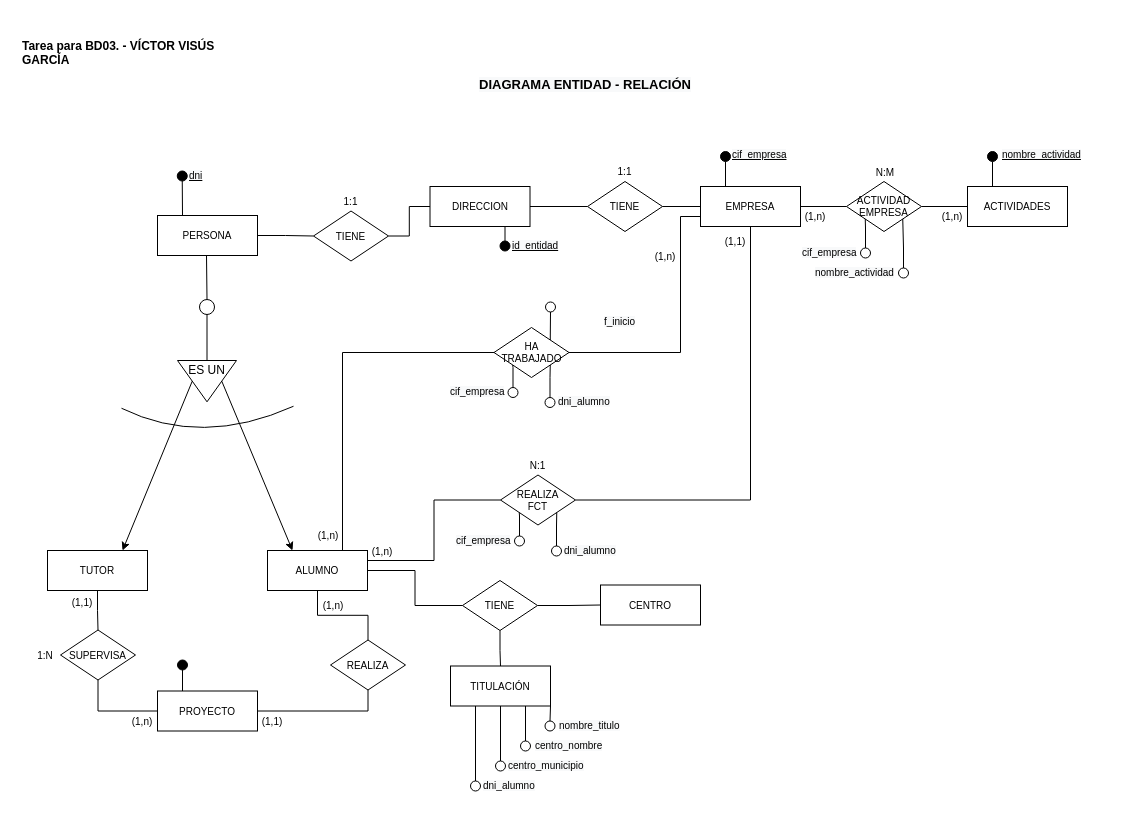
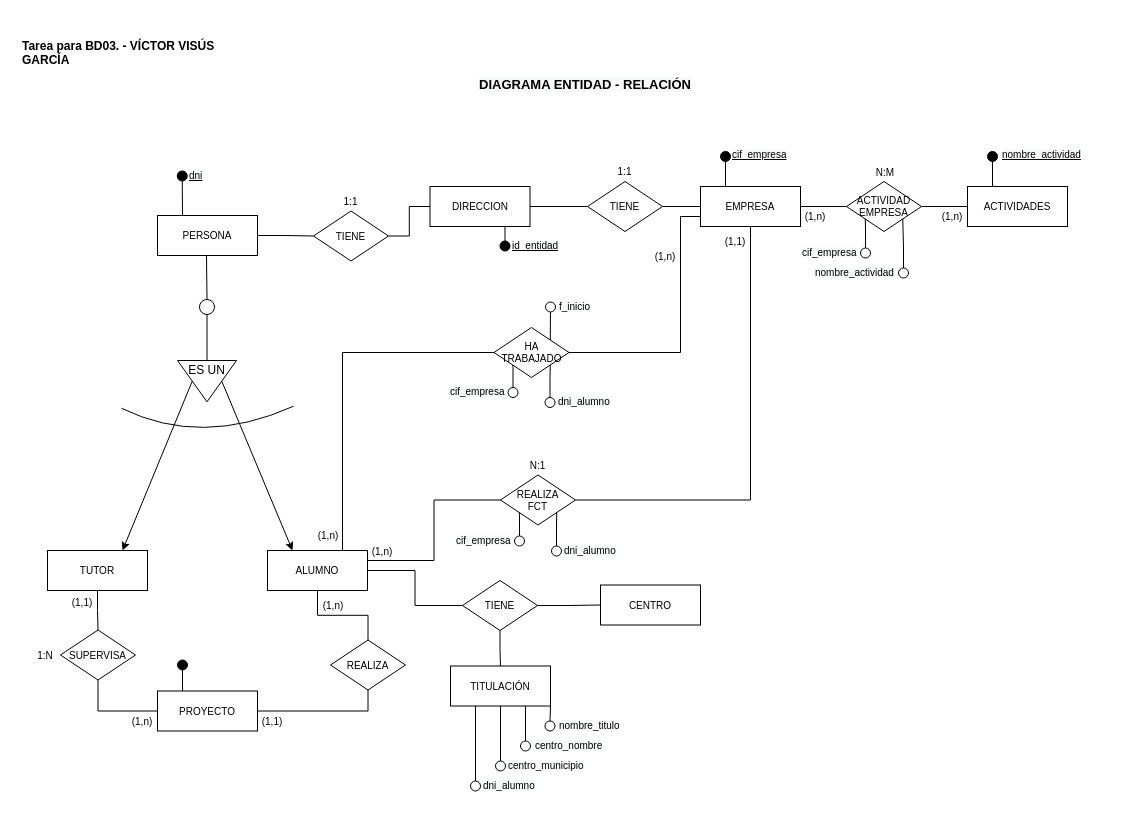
node "f_inicio": moved (643, 322) -> (598, 307)
